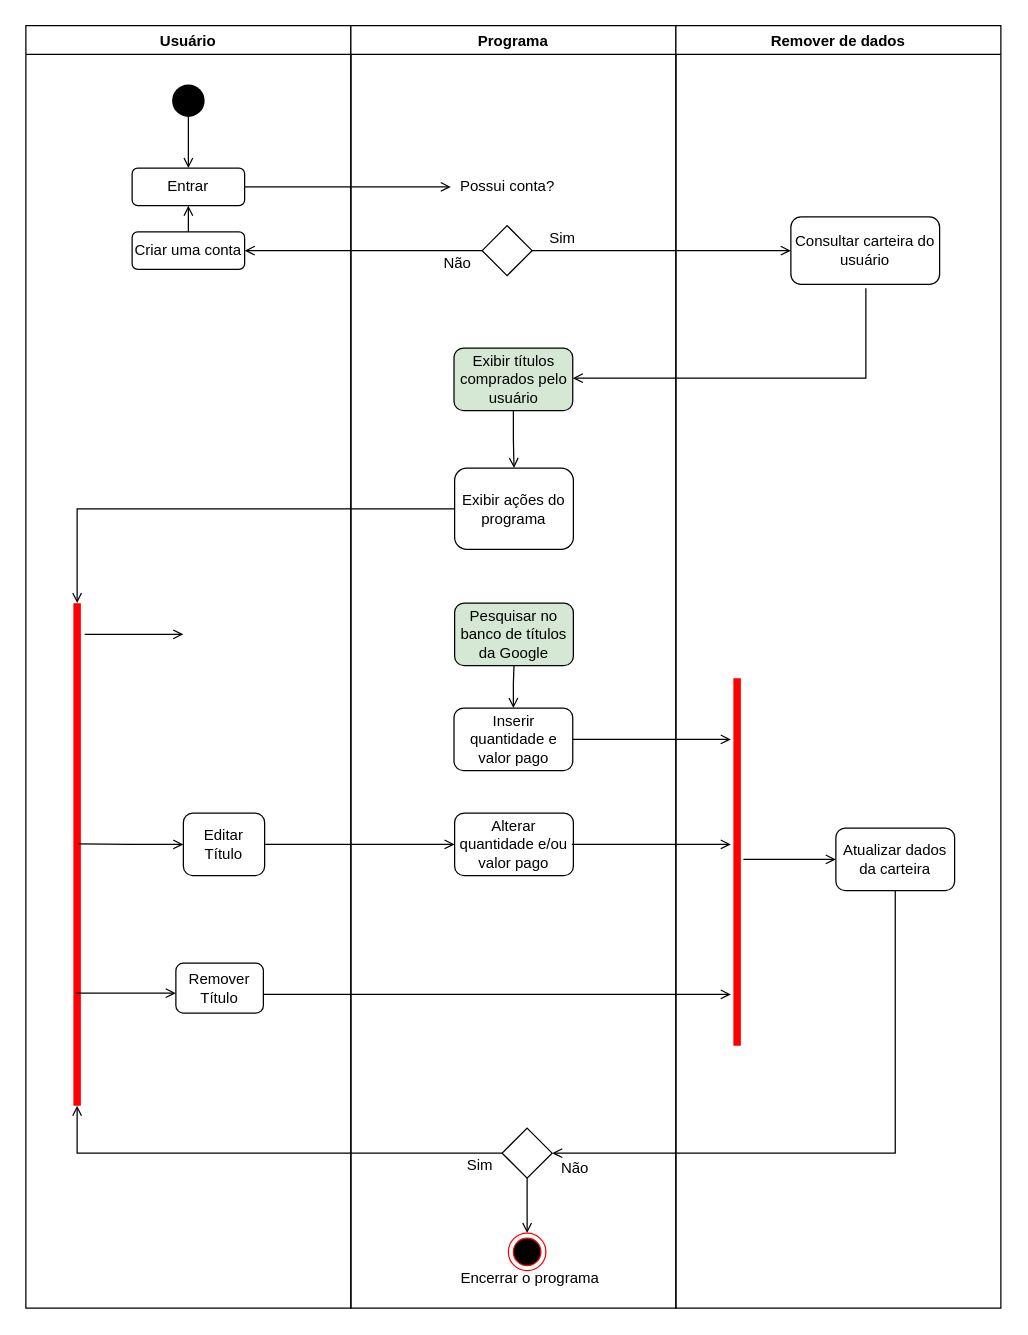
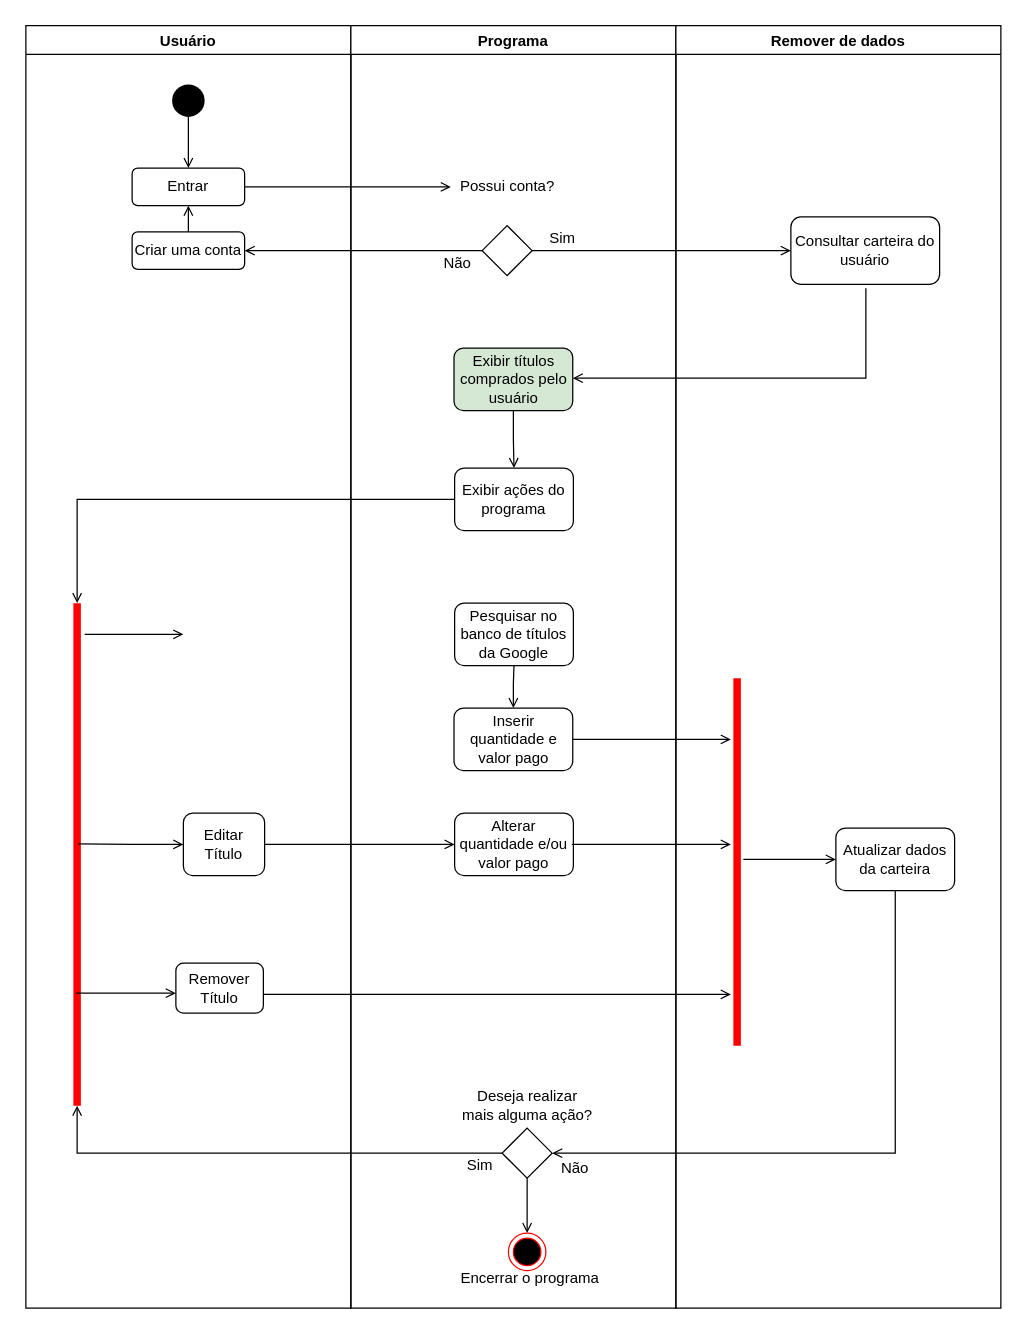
node "Exibir ações do programa": size 119x81 -> 119x63
node "Pesquisar no banco de títulos da Google": fillcolor #d5e8d4 -> #ffffff
node "Deseja realizar mais alguma ação?": added
